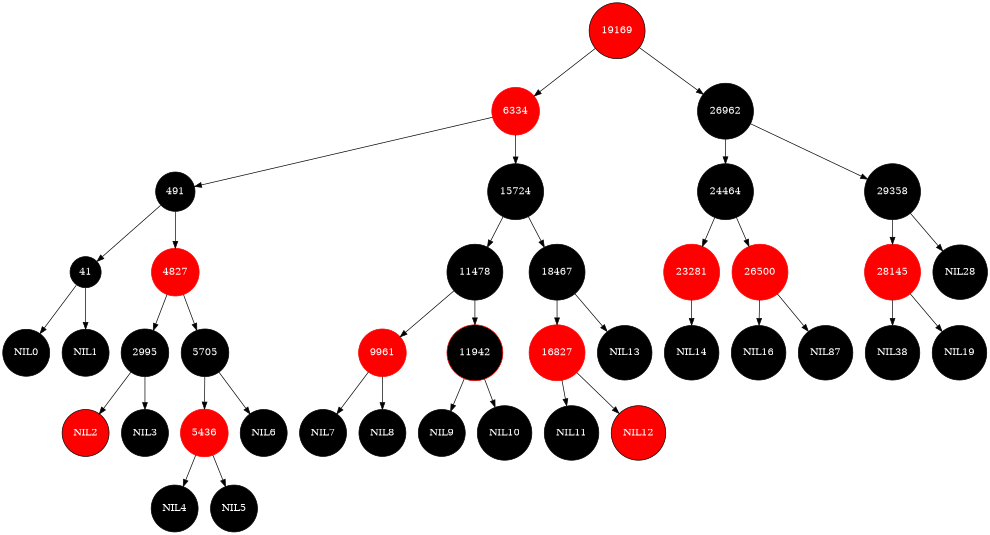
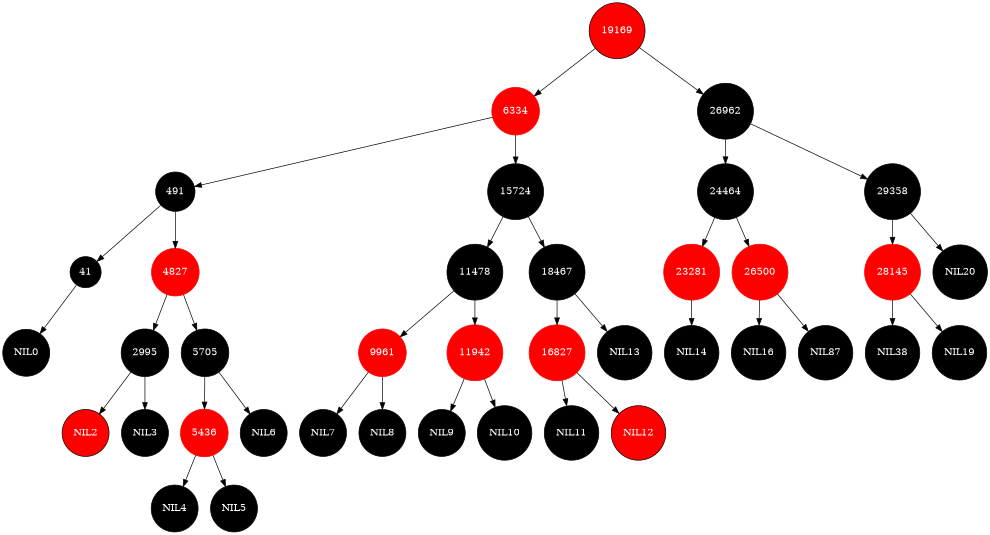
node "NIL28": label "NIL28" -> "NIL20"
node "NIL1": removed
node "11942": fillcolor BLACK -> RED
